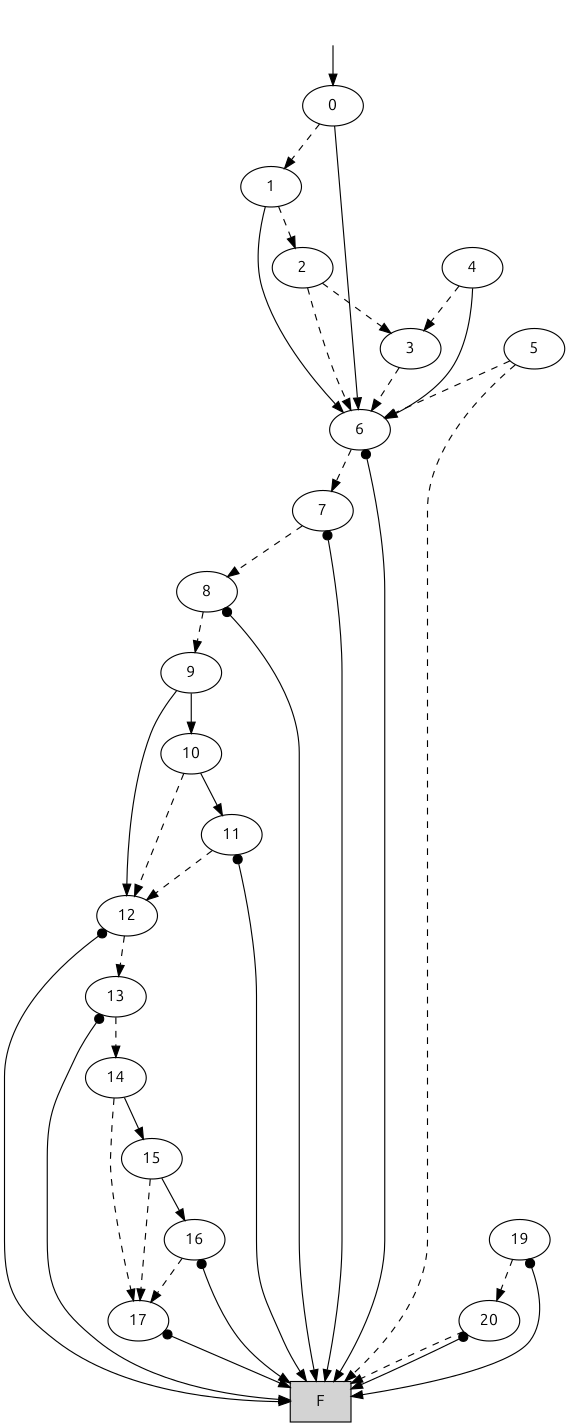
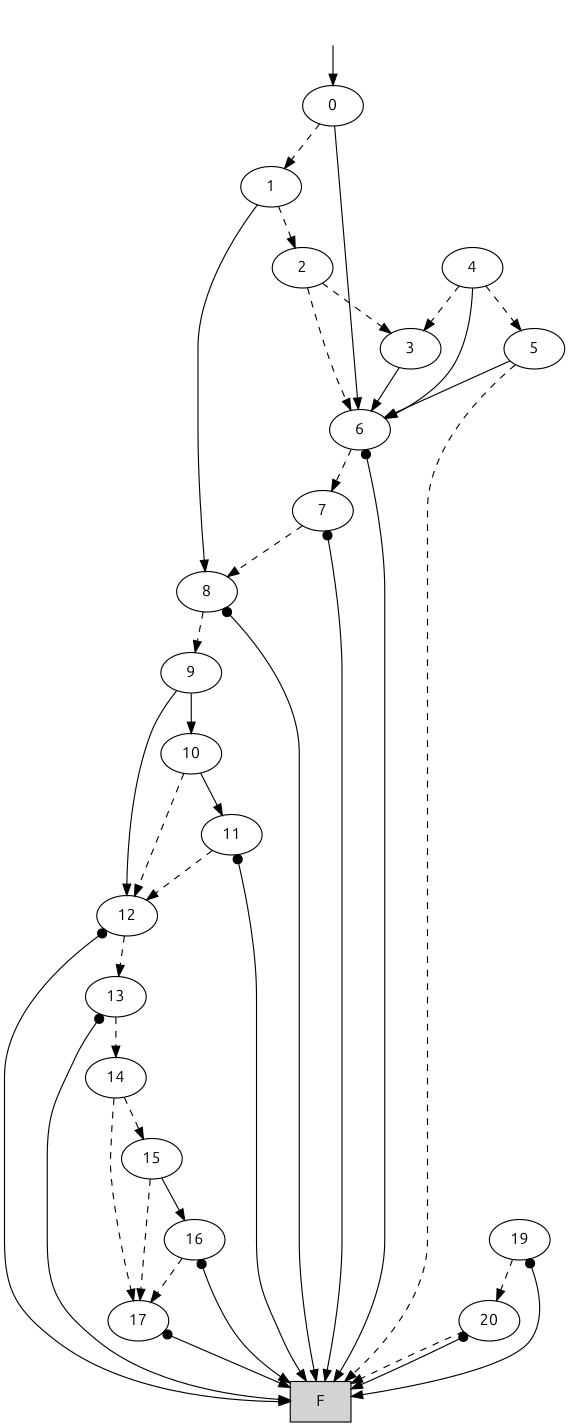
edge "4" -> "5": added
edge "1" -- "6": now "1" -- "8"
edge "3" -- "6": style dashed -> solid
edge "5" -- "6": style dashed -> solid
edge "14" -- "15": style solid -> dashed
